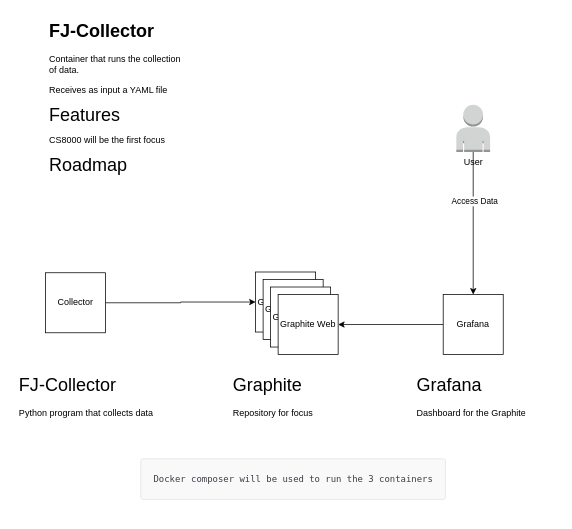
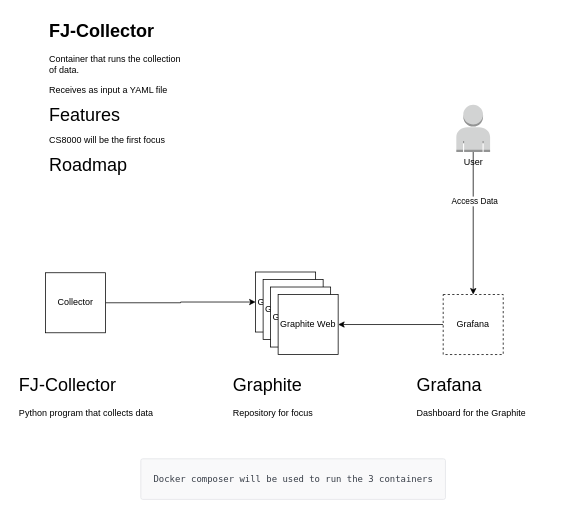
node "Grafana": style solid -> dashed
